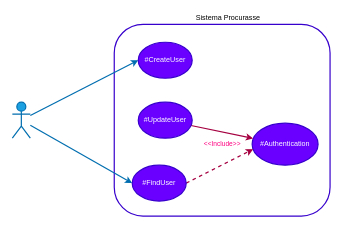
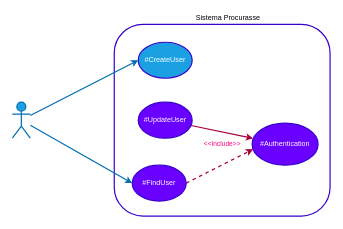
node "#CreateUser": fillcolor #6a00ff -> #1ba1e2
